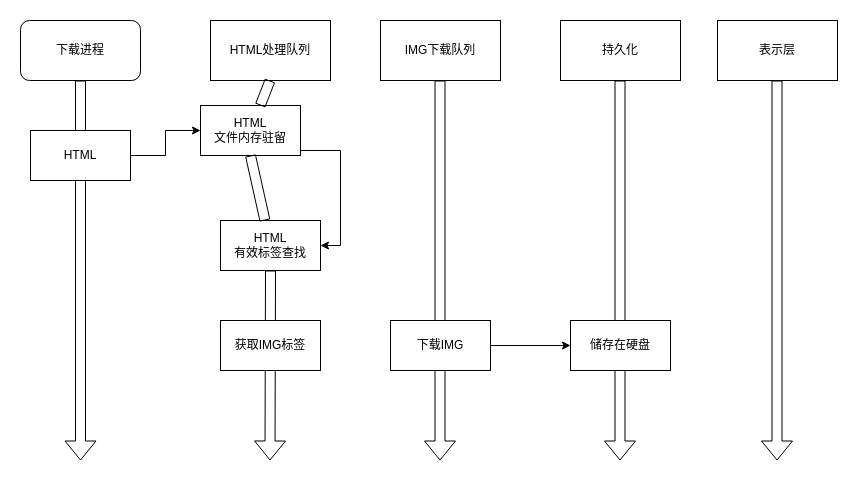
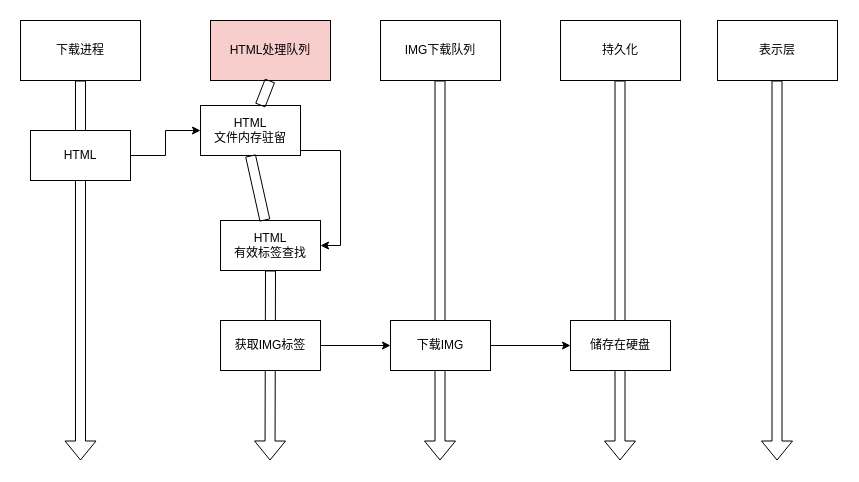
node "下载进程": shape rounded rectangle -> rectangle
node "HTML处理队列": fillcolor #ffffff -> #f8cecc
edge "获取IMG标签" -> "下载IMG": added
